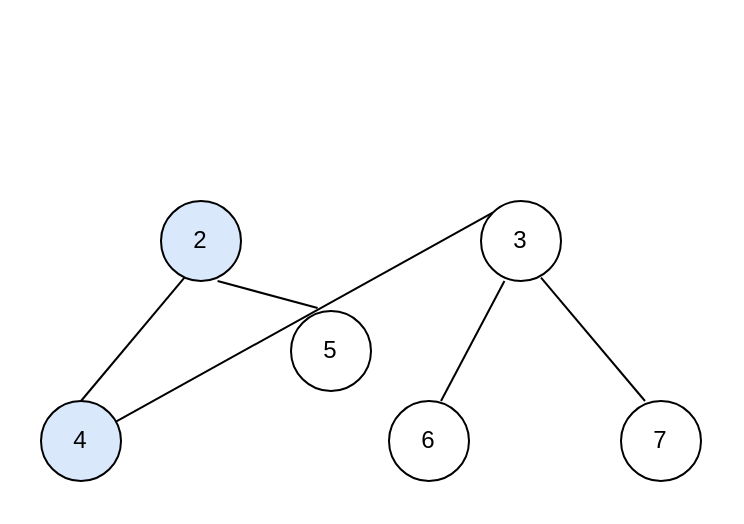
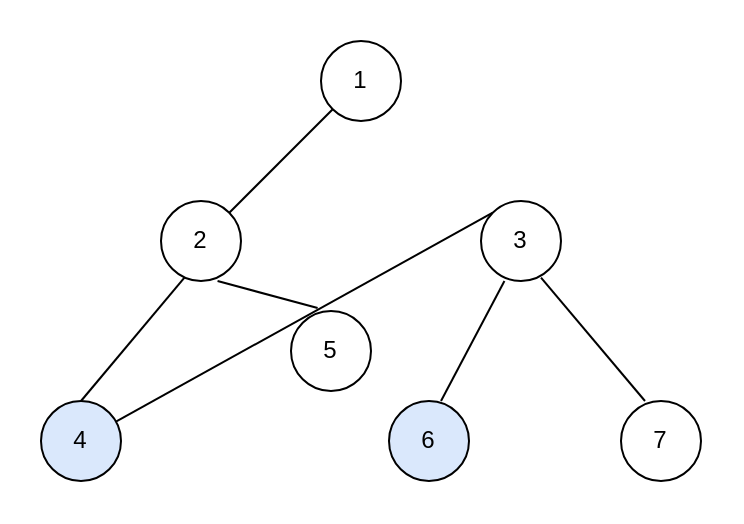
node "1": added
edge "1" -- "2": added
node "2": fillcolor #dae8fc -> #ffffff
node "6": fillcolor #ffffff -> #dae8fc
